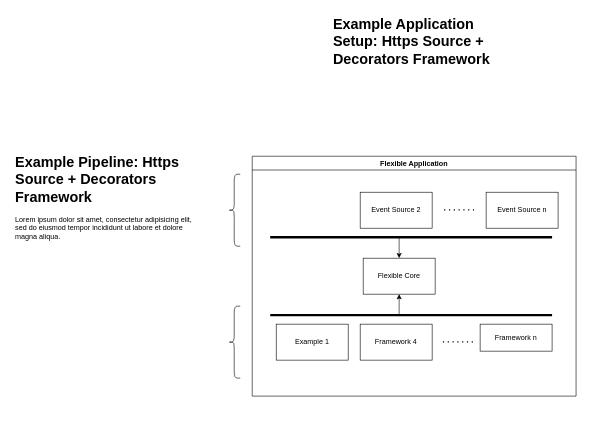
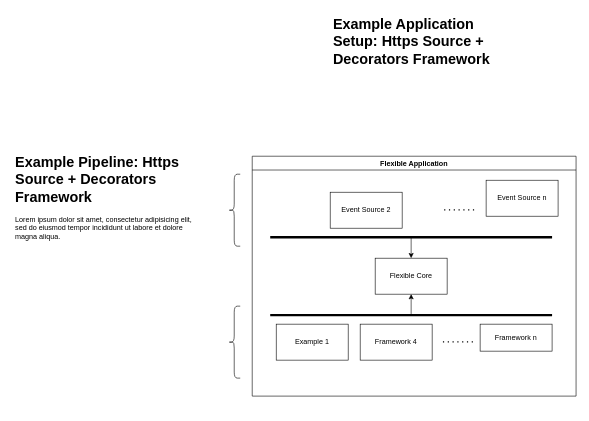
node "Event Source 2": moved (396, 210) -> (366, 210)
node "Event Source n": moved (522, 210) -> (522, 198)
node "Flexible Core": moved (399, 276) -> (411, 276)
